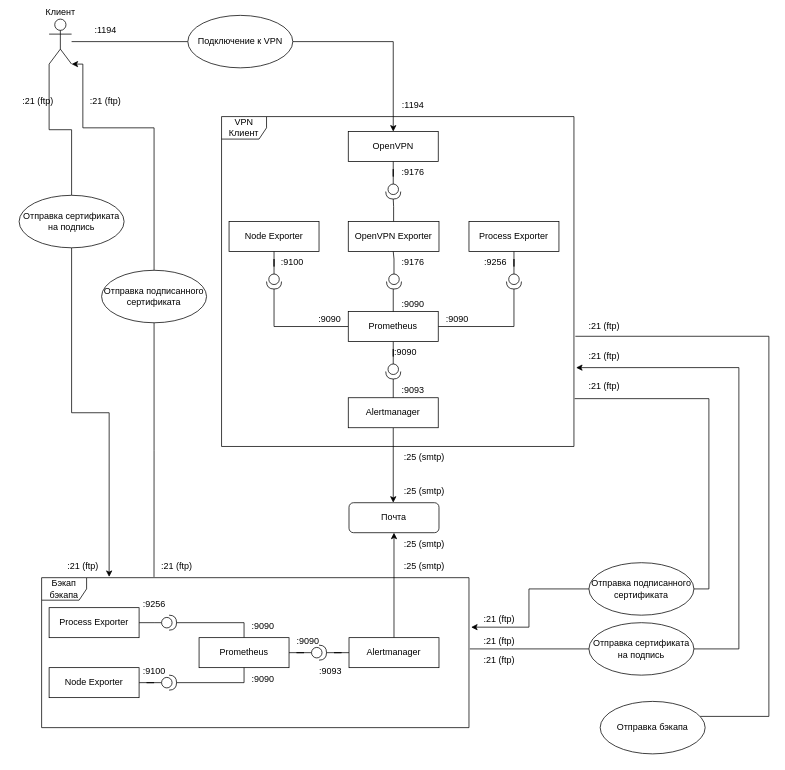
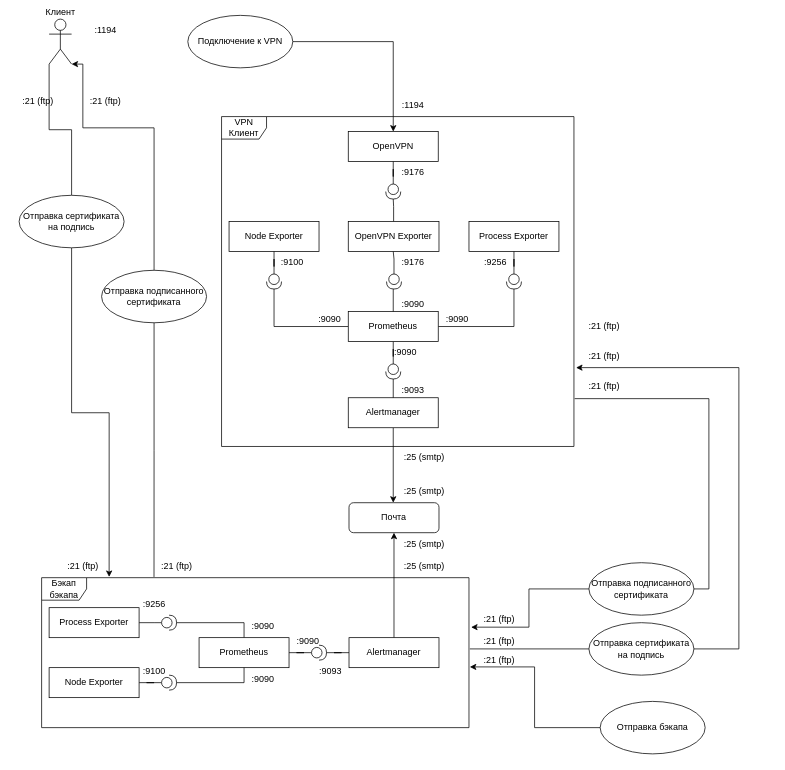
edge "Клиент" -- "Подключение к VPN": removed
edge "VPN Клиент" -- "Отправка бэкапа": removed
edge "Отправка бэкапа" -> "Бэкап бэкапа": added
